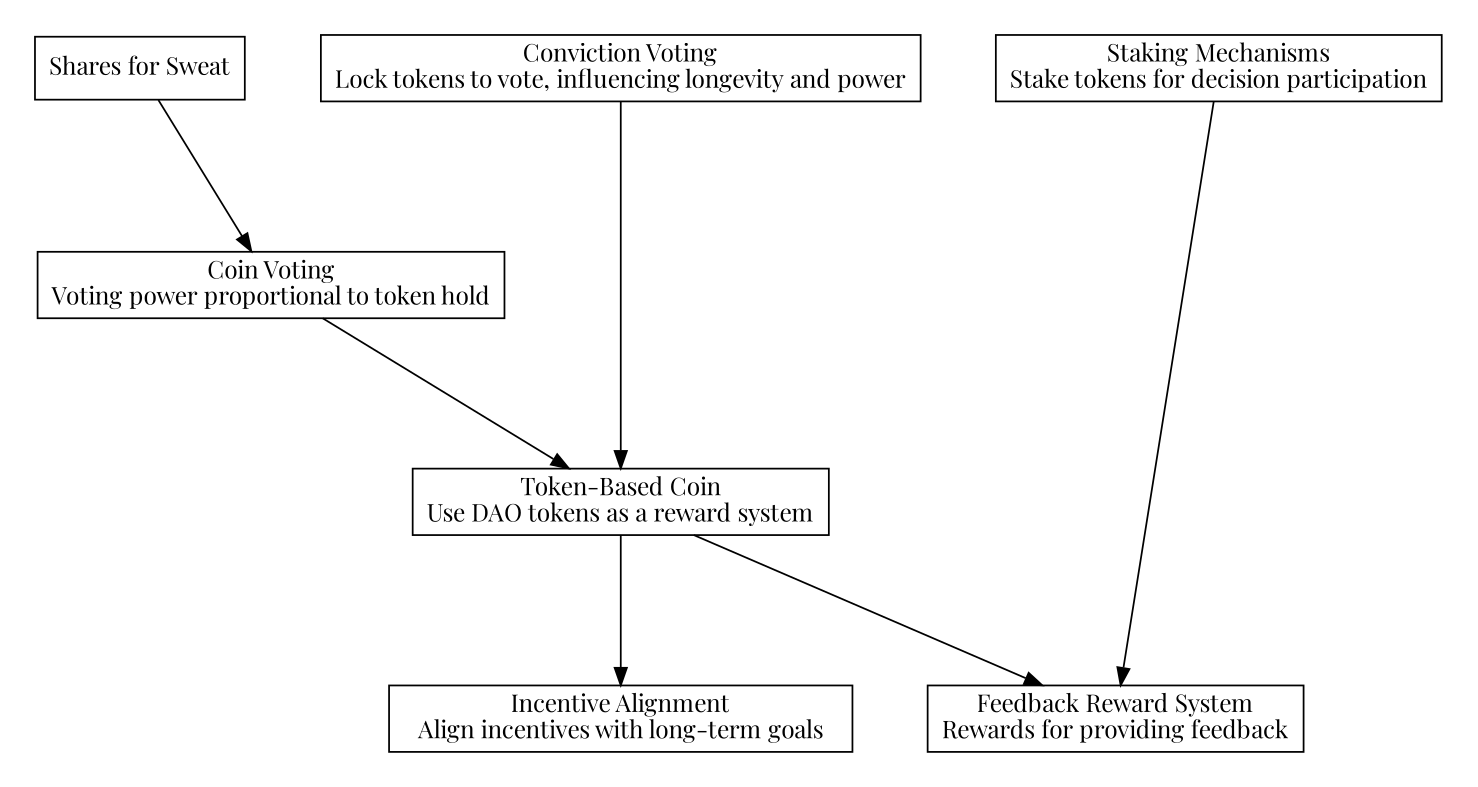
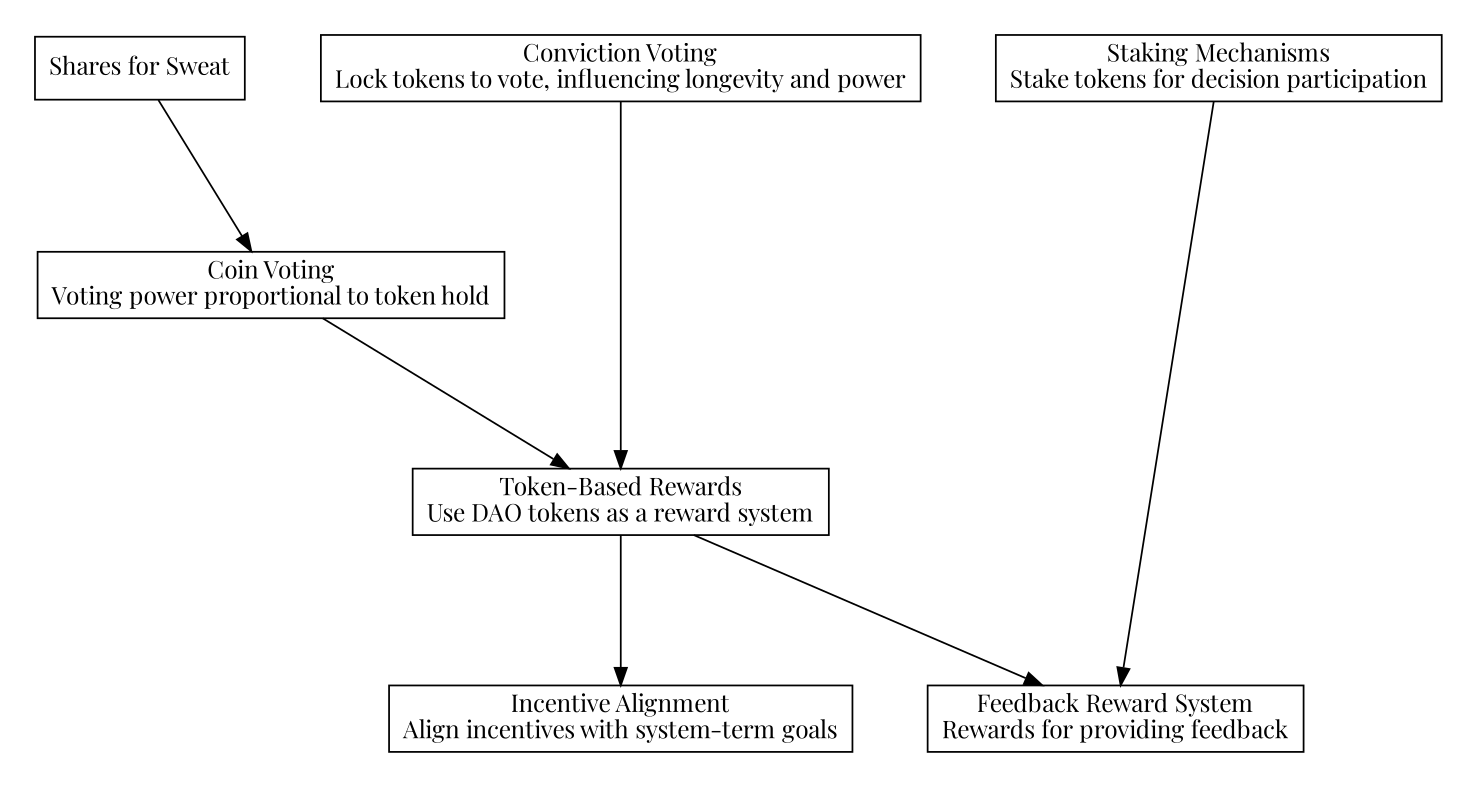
node "Token-Based Coin Use DAO tokens as a reward system": label "Token-Based Coin Use DAO tokens as a reward system" -> "Token-Based Rewards Use DAO tokens as a reward system"
node "Incentive Alignment Align incentives with long-term goals": label "Incentive Alignment Align incentives with long-term goals" -> "Incentive Alignment Align incentives with system-term goals"
